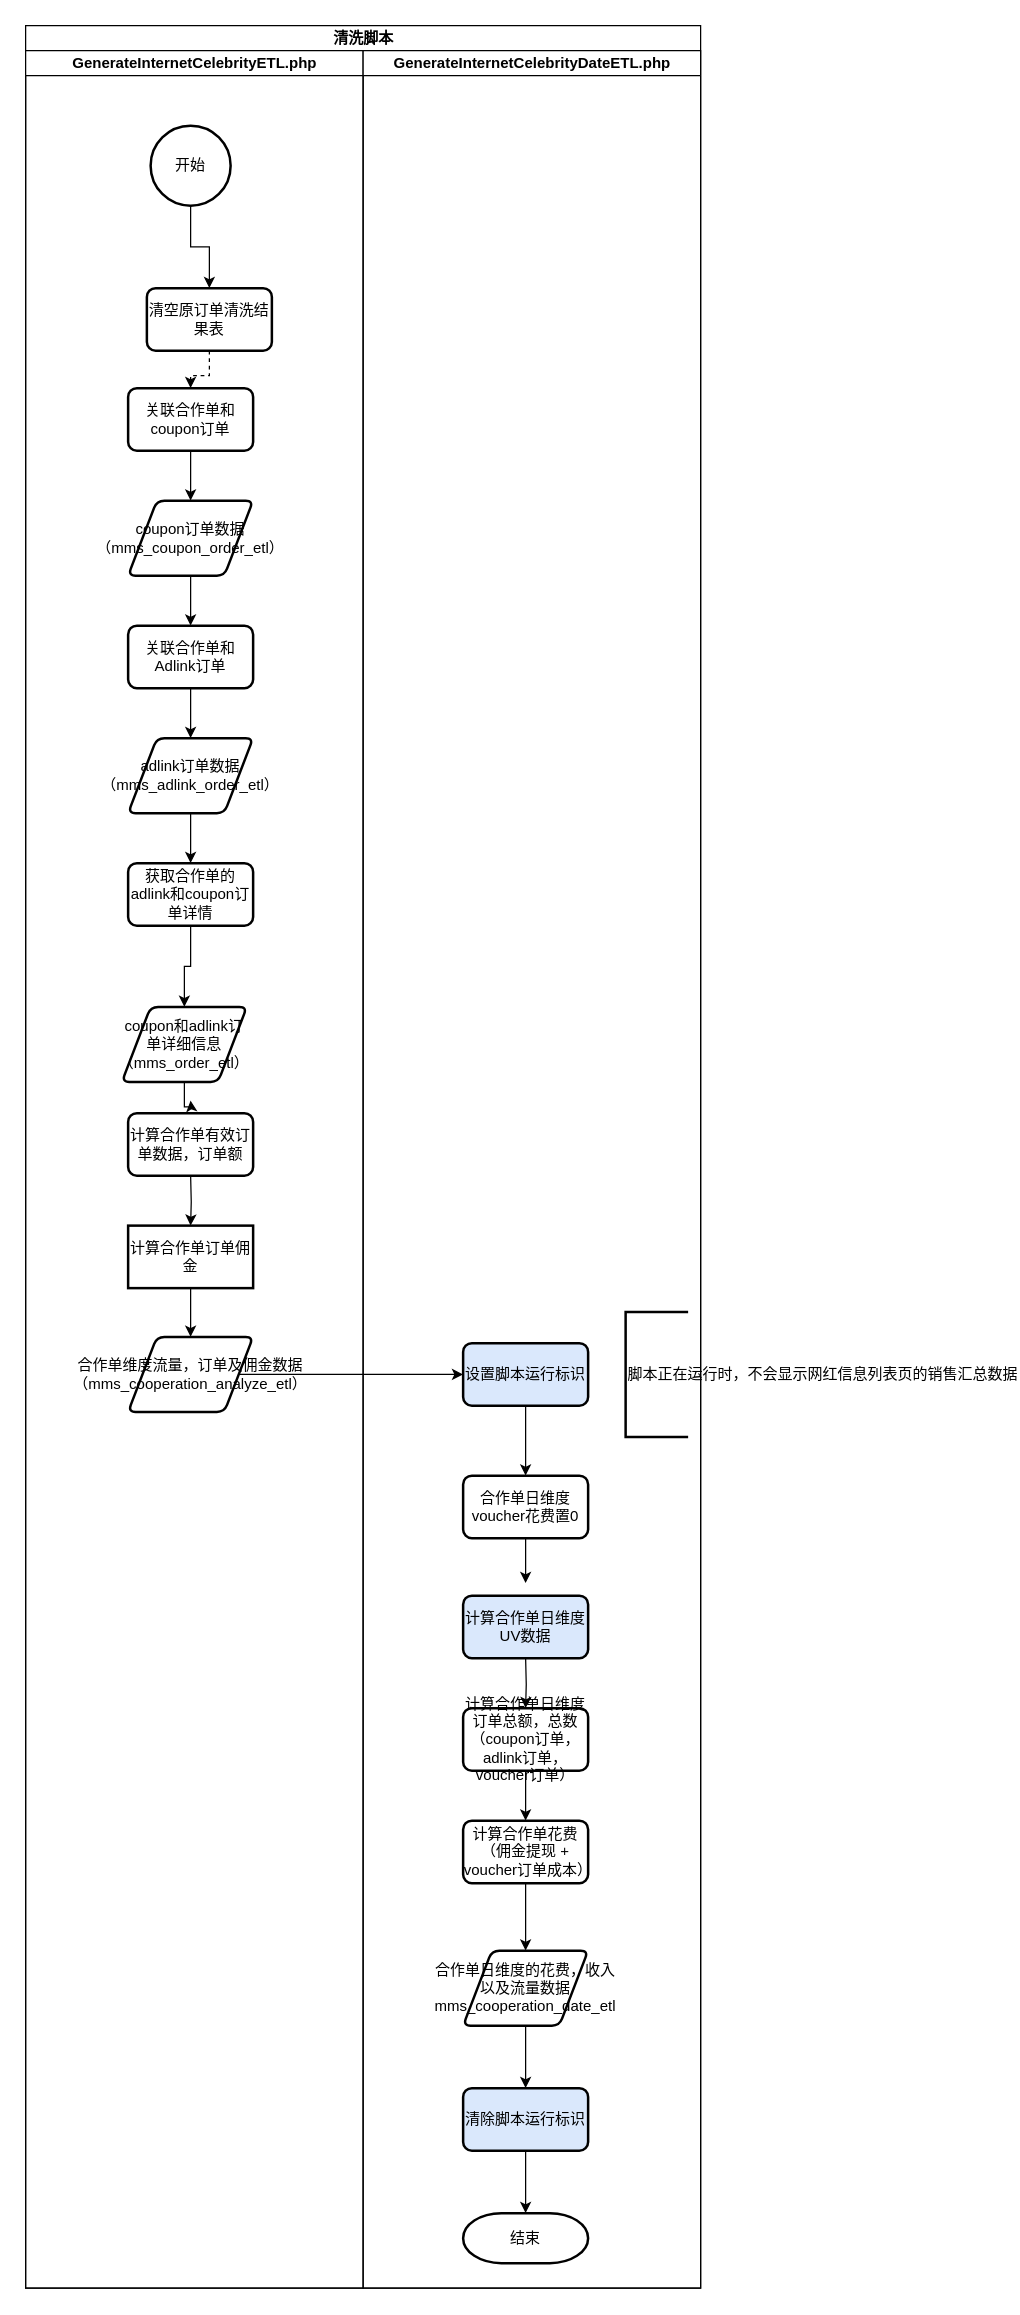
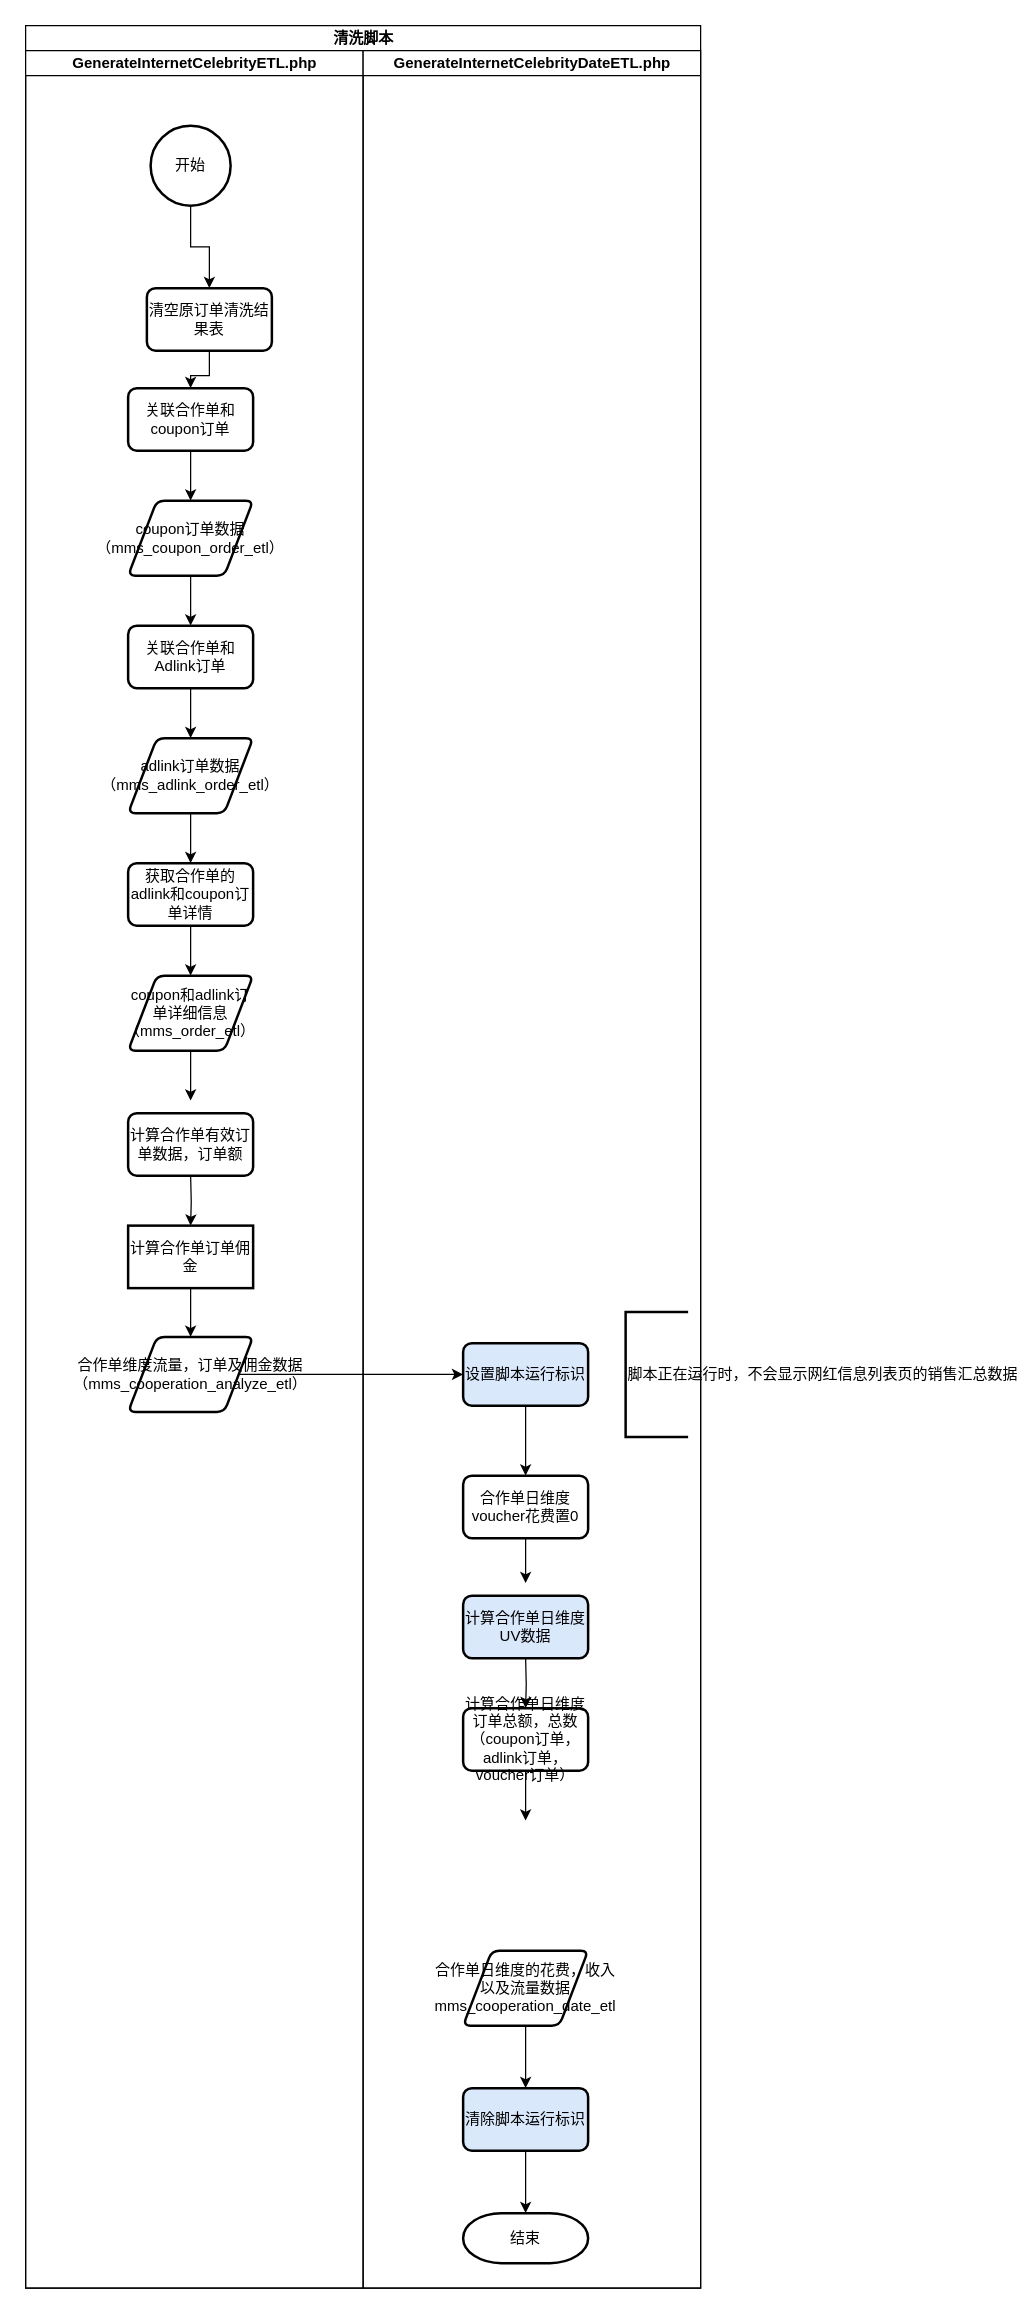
edge "清空原订单清洗结果表" -> "关联合作单和coupon订单": style dashed -> solid
node "coupon和adlink订单详细信息（mms_order_etl）": moved (184, 1044) -> (191, 1013)
node "计算合作单花费（佣金提现 + voucher订单成本）": removed
edge "计算合作单花费（佣金提现 + voucher订单成本）" -> "合作单日维度的花费，收入以及流量数据 mms_cooperation_date_etl": removed
